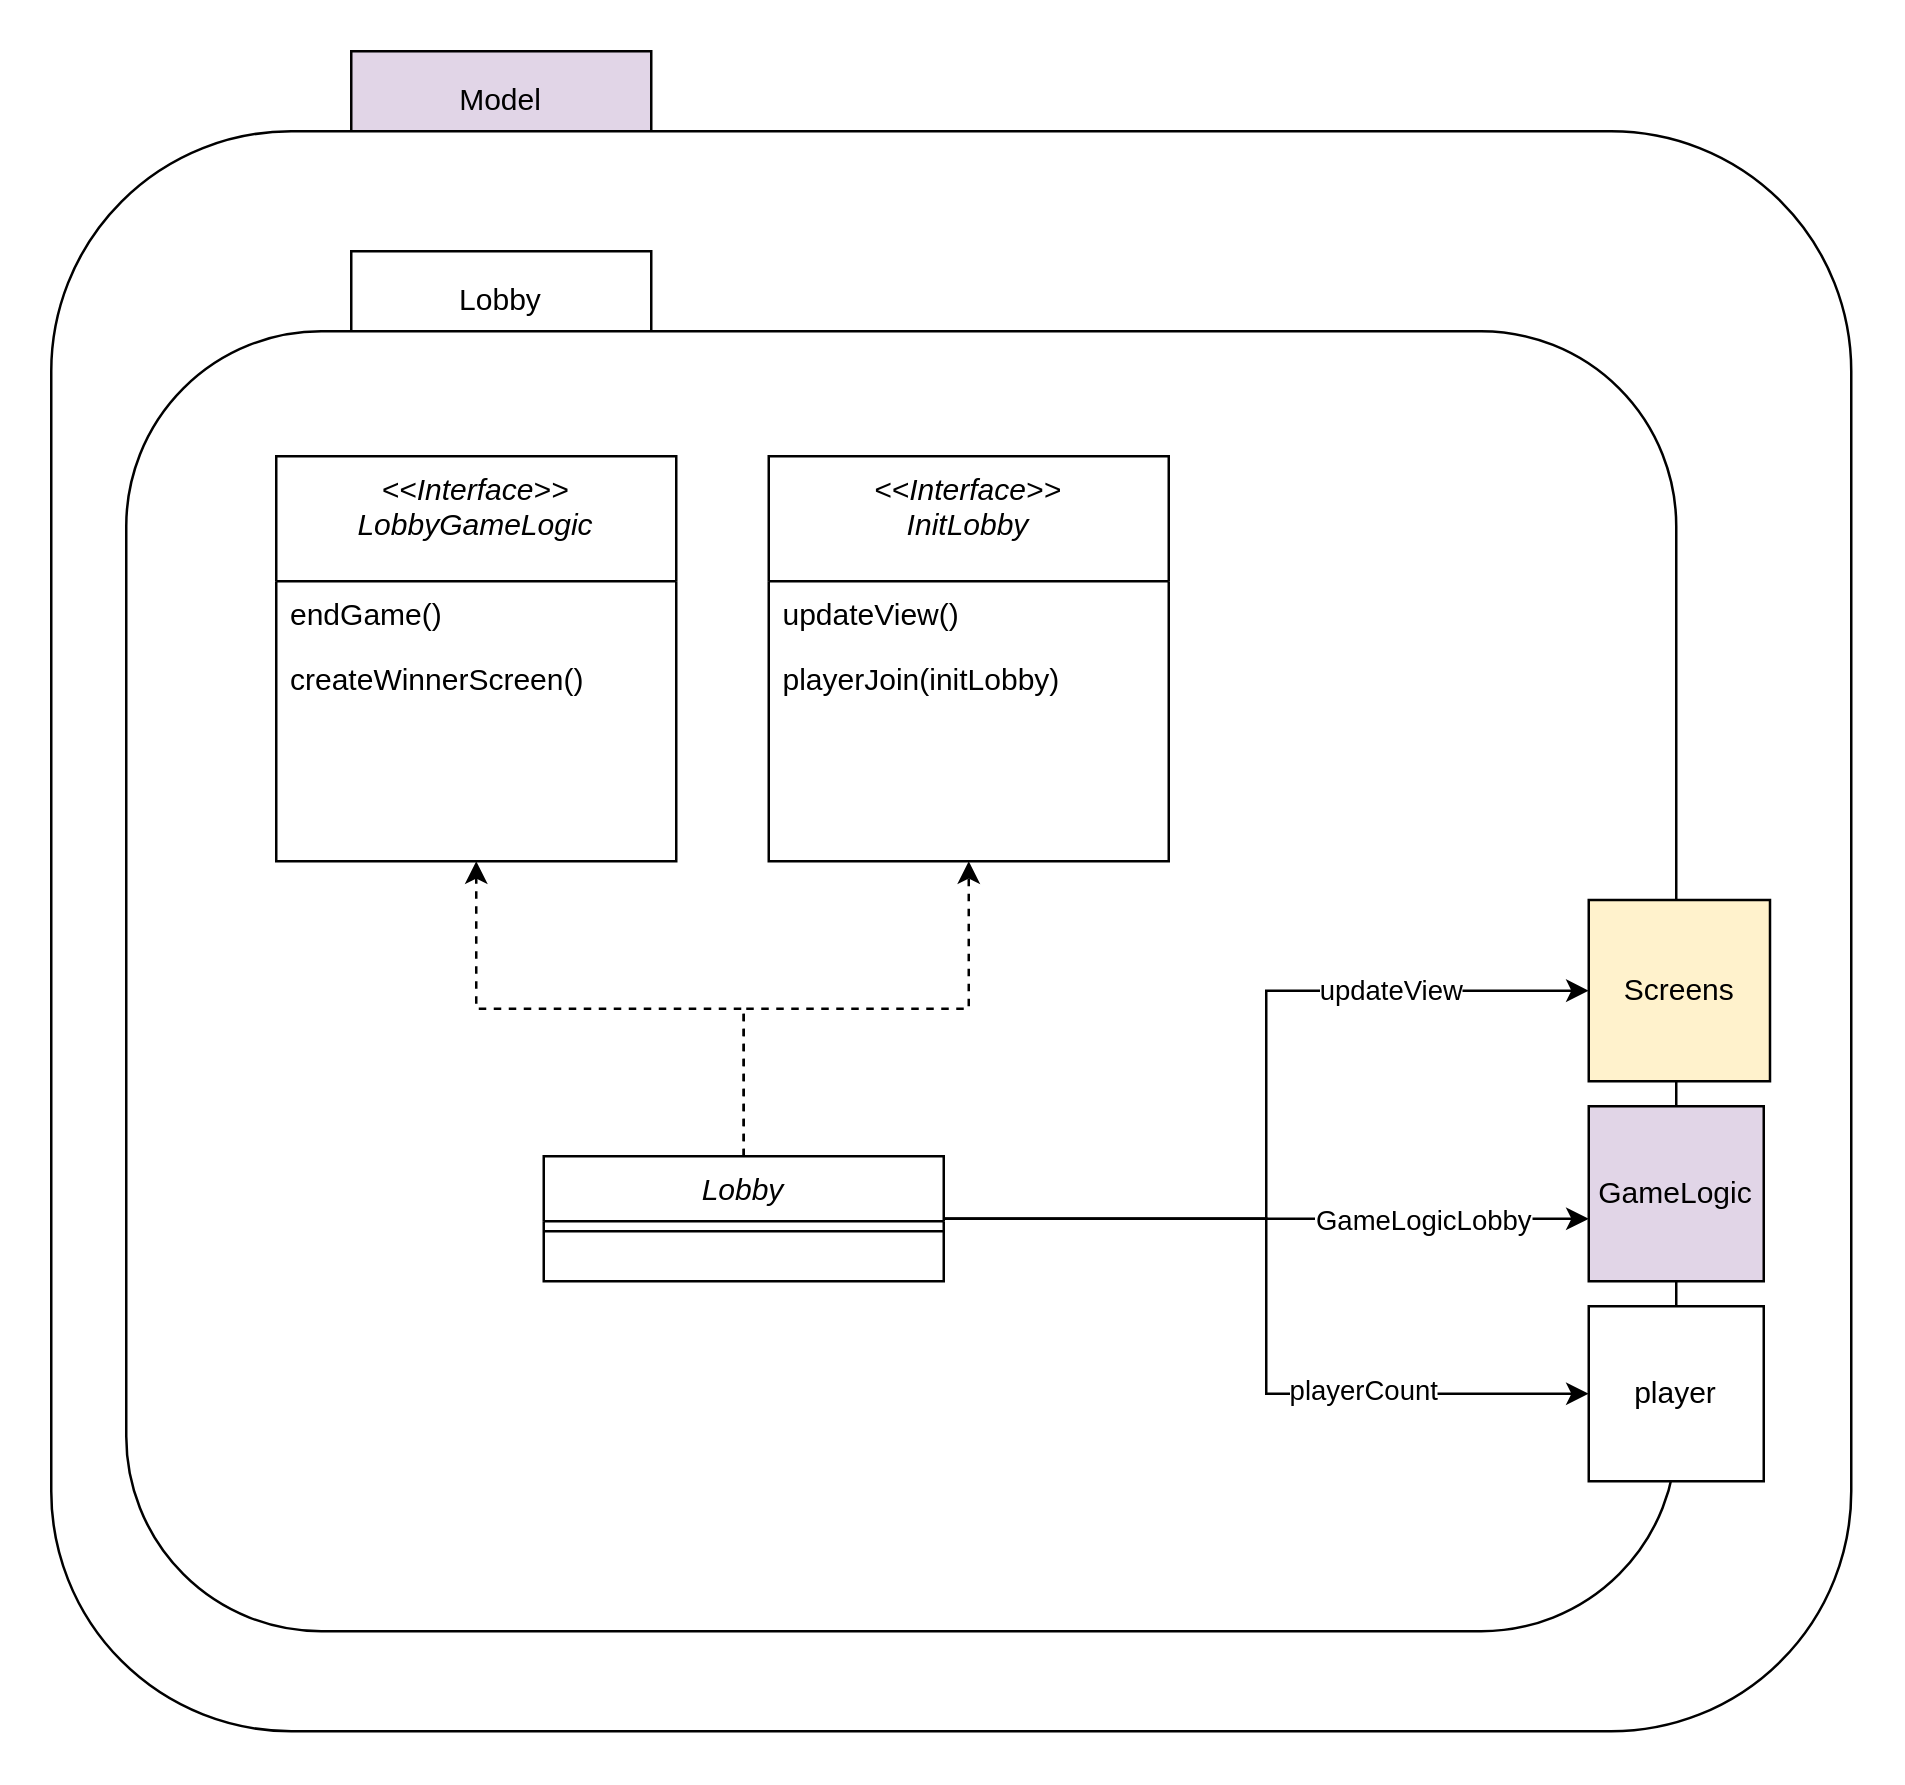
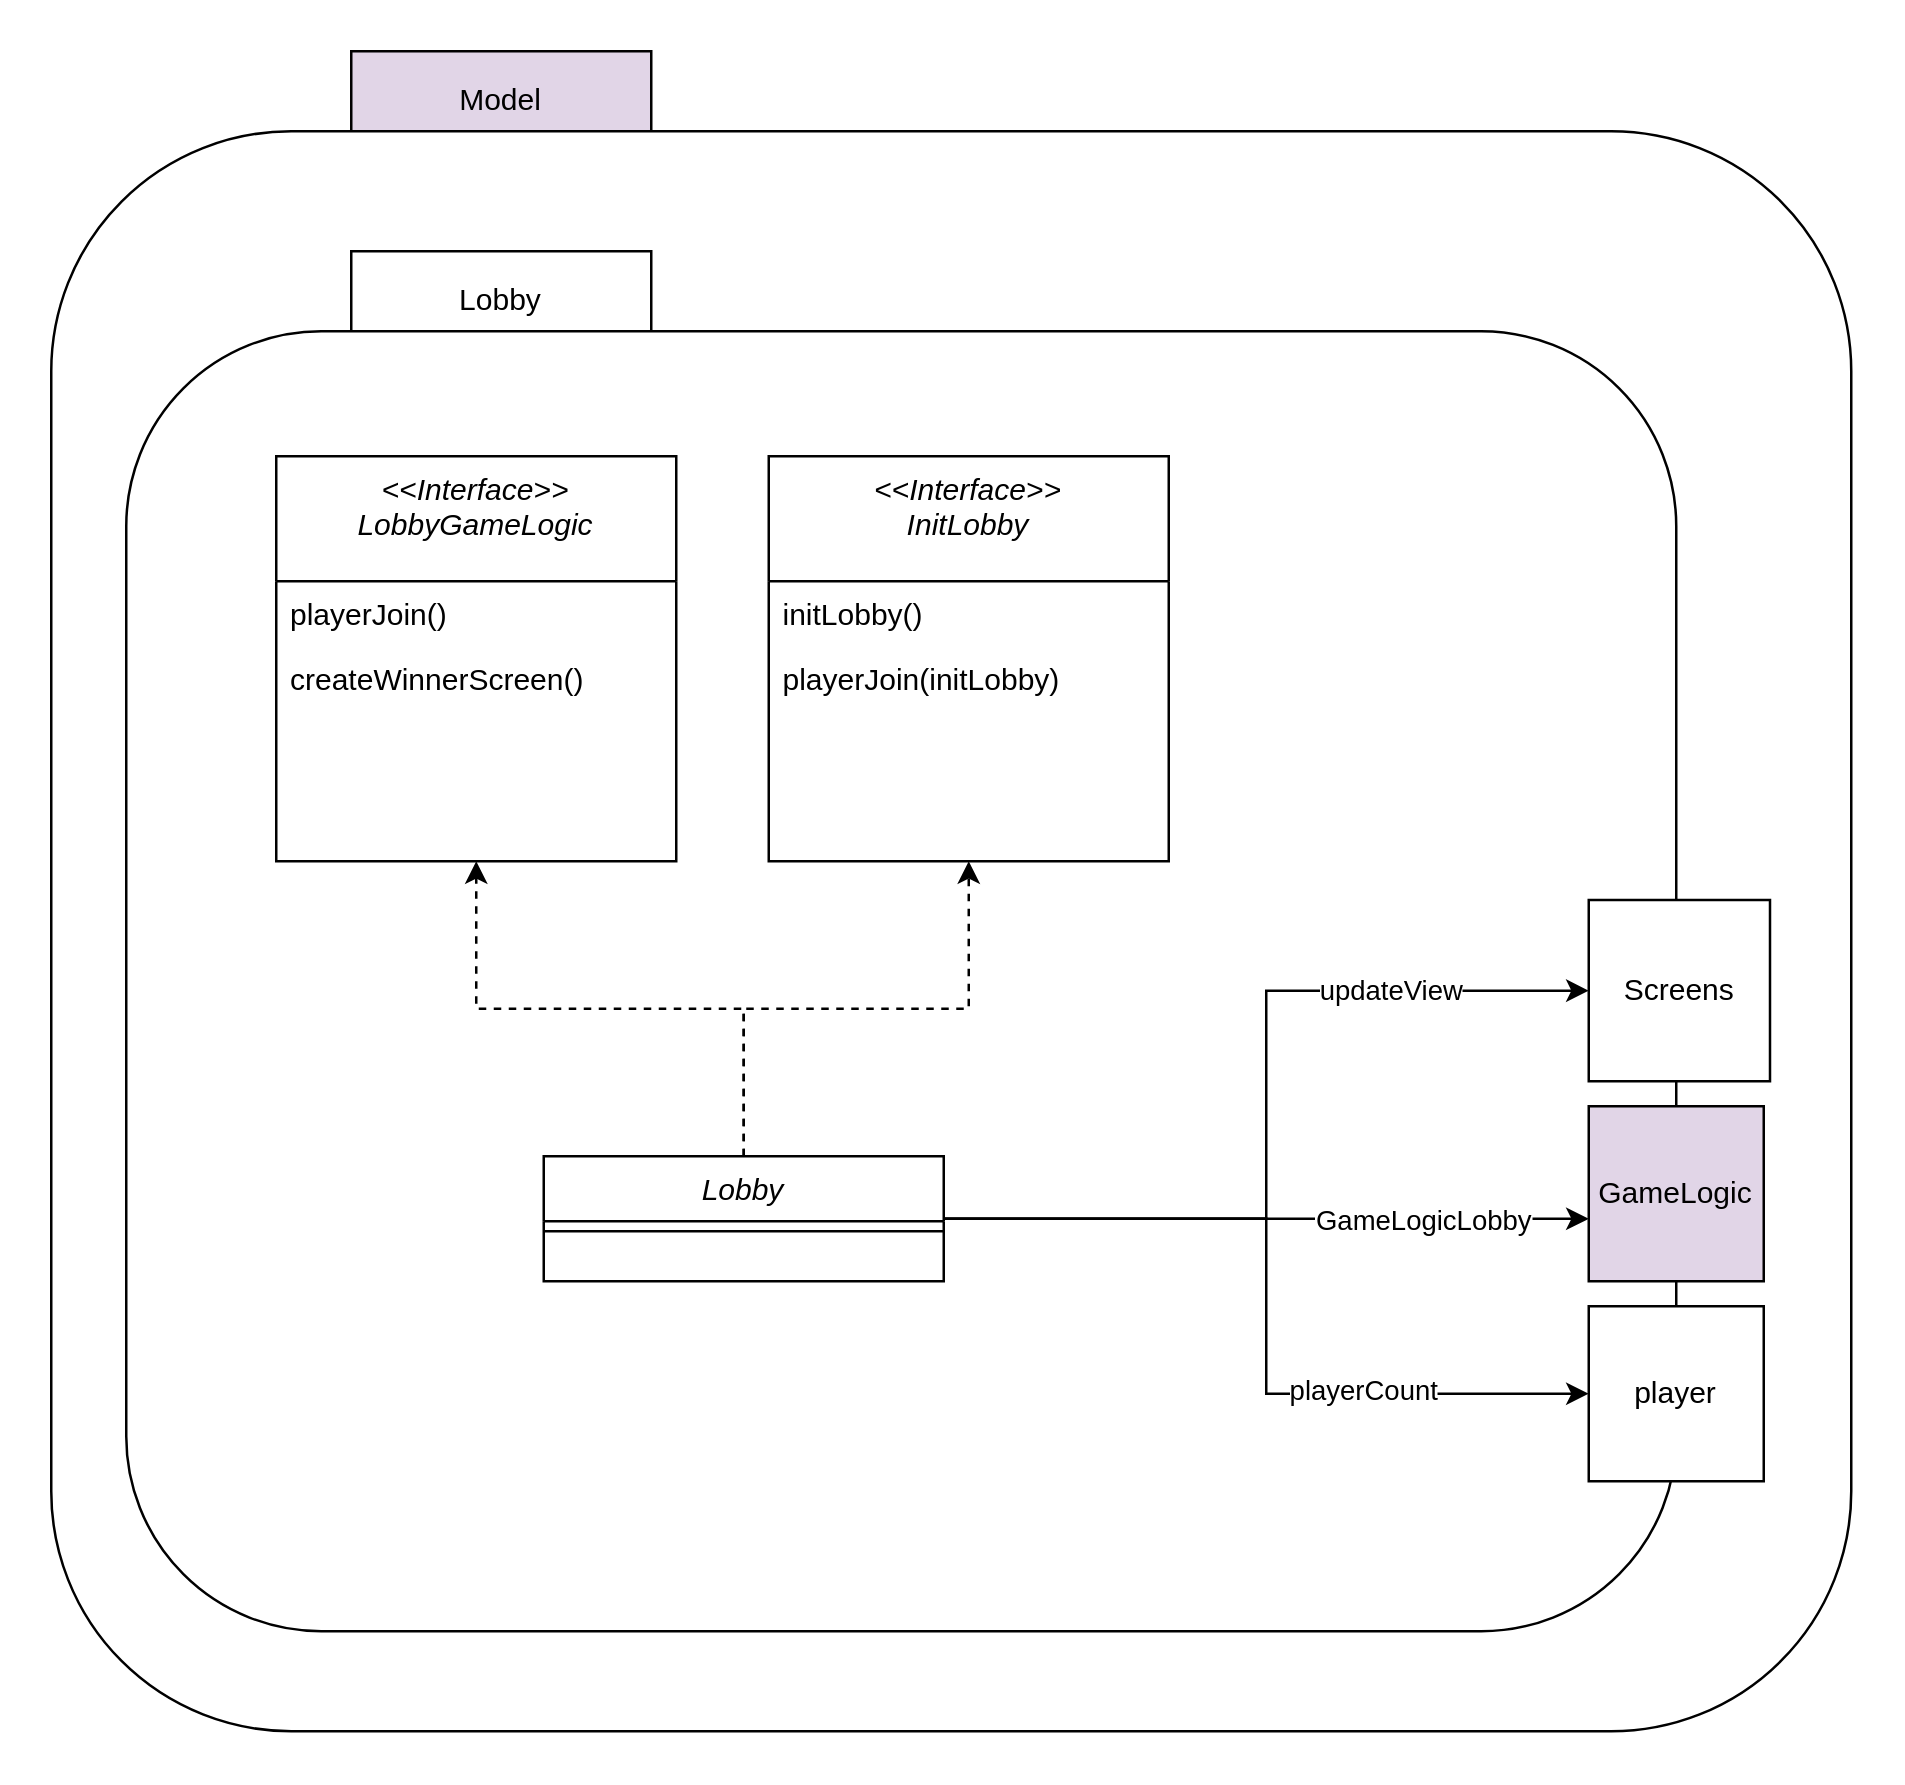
node "endGame()": label "endGame()" -> "playerJoin()"
node "updateView()": label "updateView()" -> "initLobby()"
node "Screens": fillcolor #fff2cc -> #ffffff
